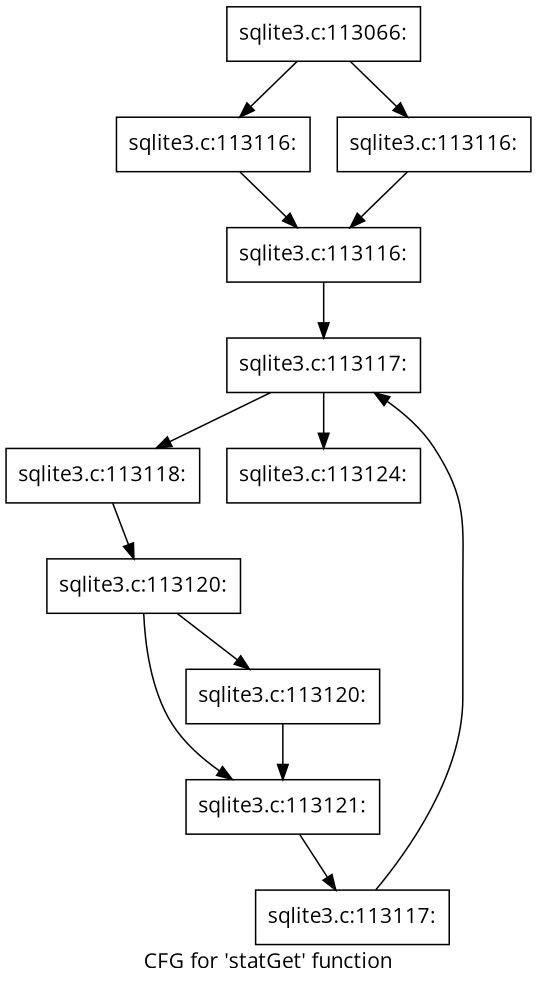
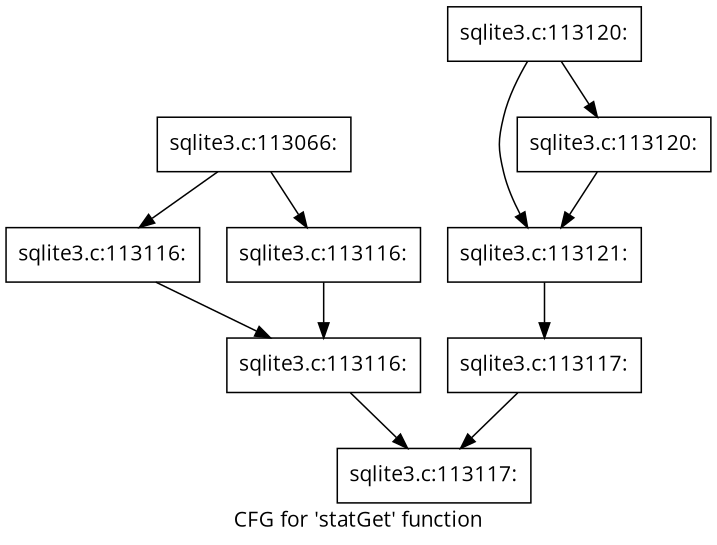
node "sqlite3.c:113118:": removed
node "sqlite3.c:113124:": removed
